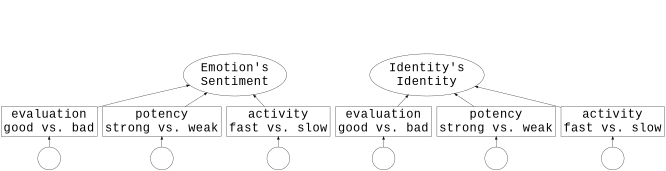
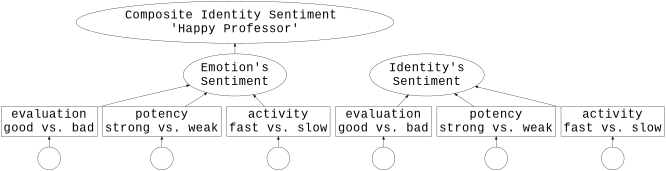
node "Composite Identity Sentiment 'Happy Professor'": added
node "Identity's Identity": label "Identity's Identity" -> "Identity's Sentiment"
